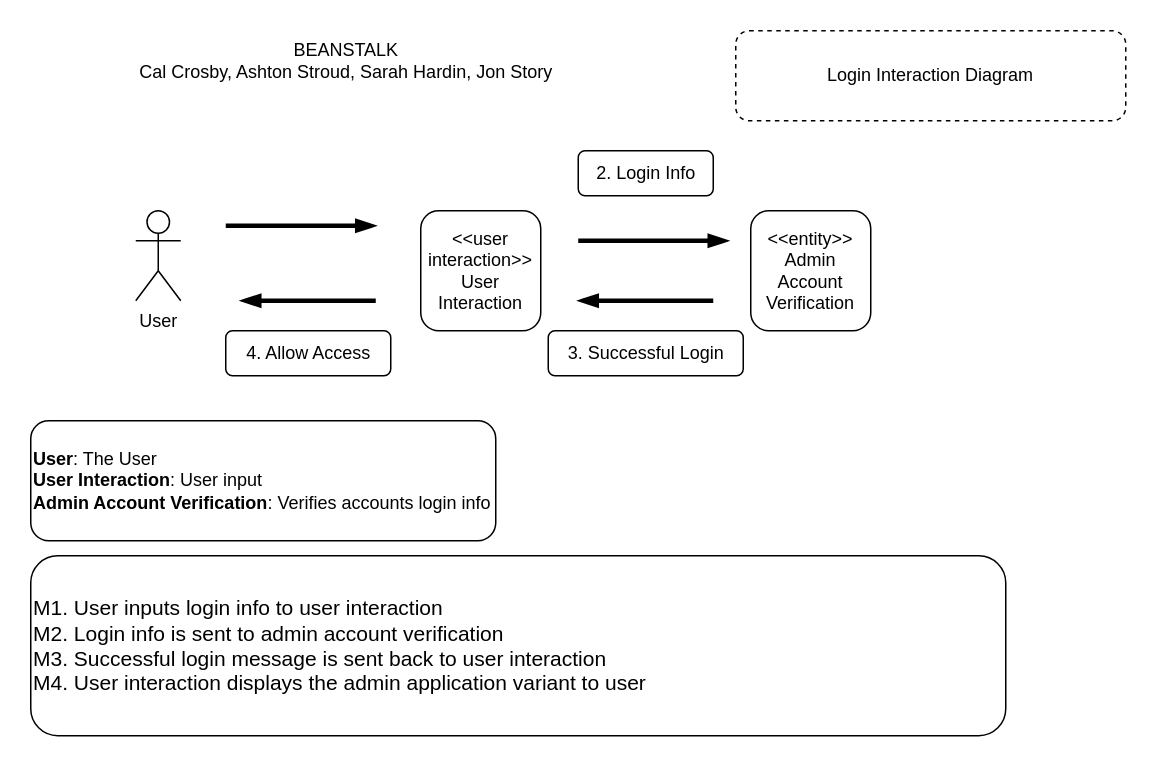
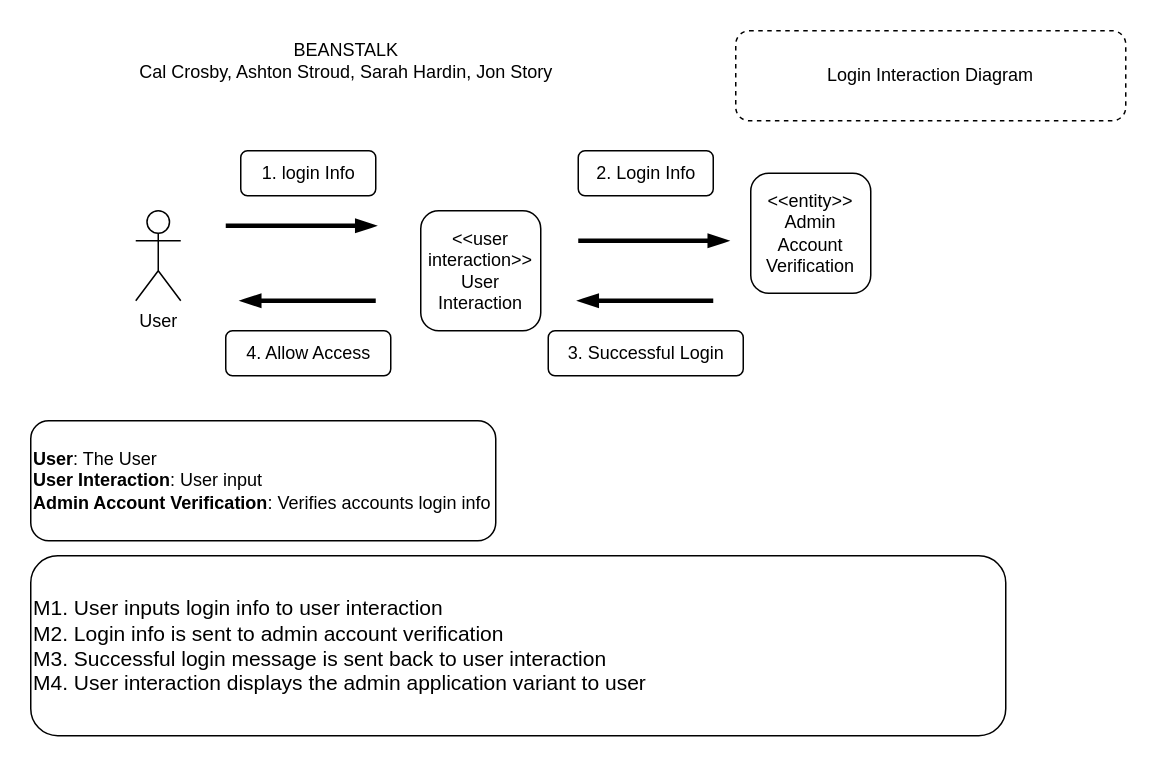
node "1. login Info": added
node "<<entity>> Admin Account Verification": moved (811, 271) -> (811, 233)
